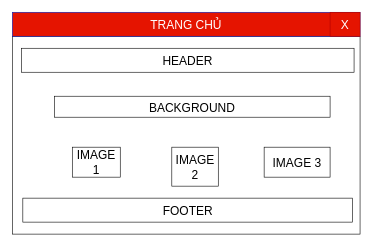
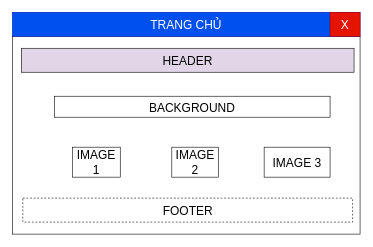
node "TRANG CHỦ": fillcolor #e51400 -> #0050ef
node "HEADER": fillcolor #ffffff -> #e1d5e7
node "IMAGE 2": size 47x39 -> 47x30
node "FOOTER": style solid -> dashed
